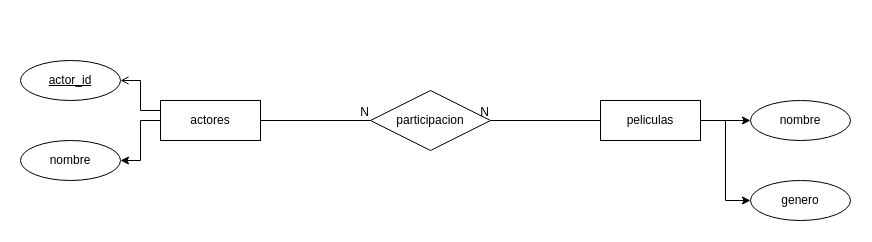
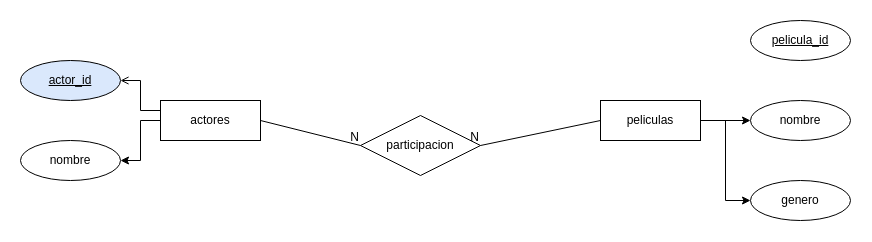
node "pelicula_id": added
node "actor_id": fillcolor #ffffff -> #dae8fc
node "participacion": moved (431, 121) -> (421, 146)
